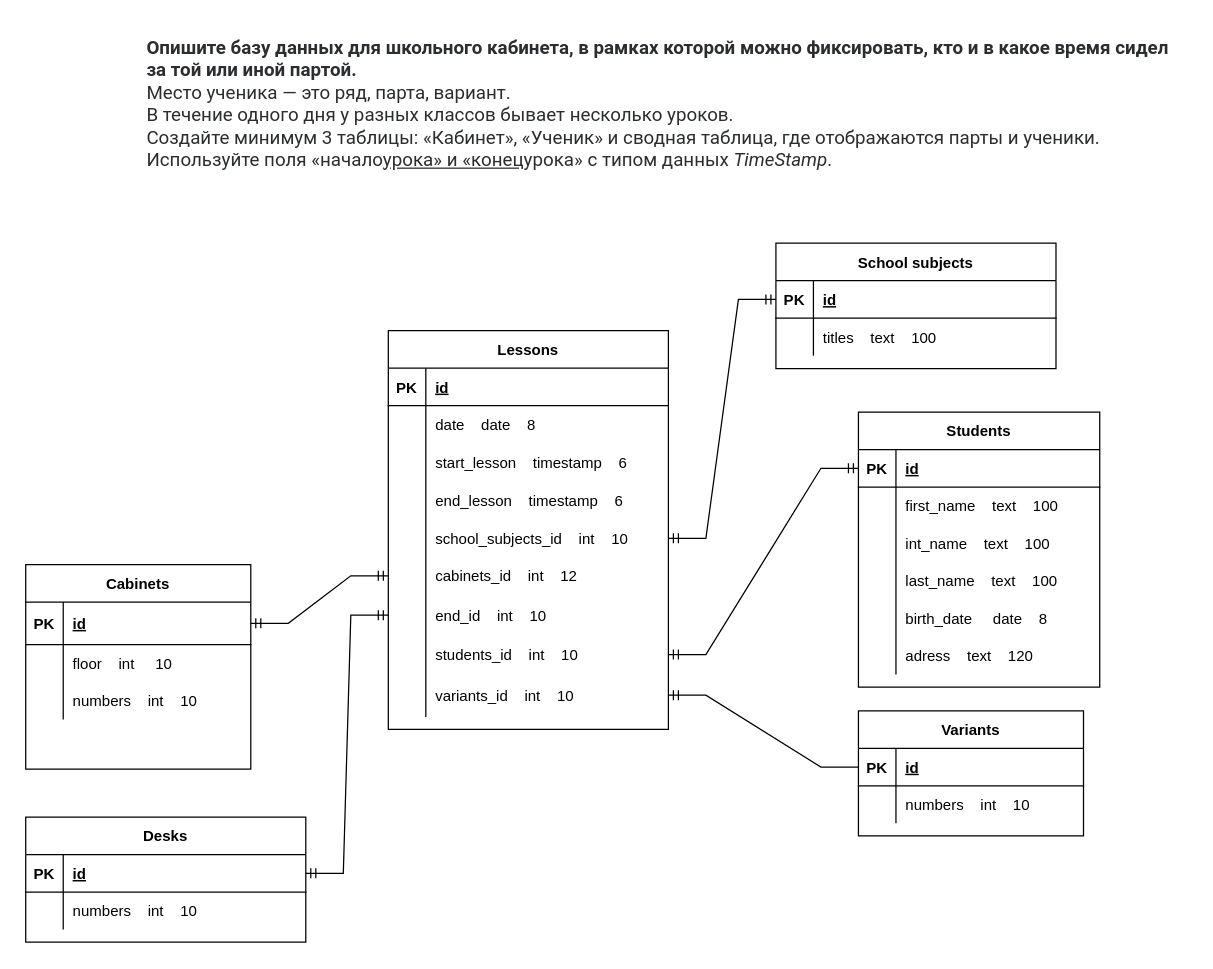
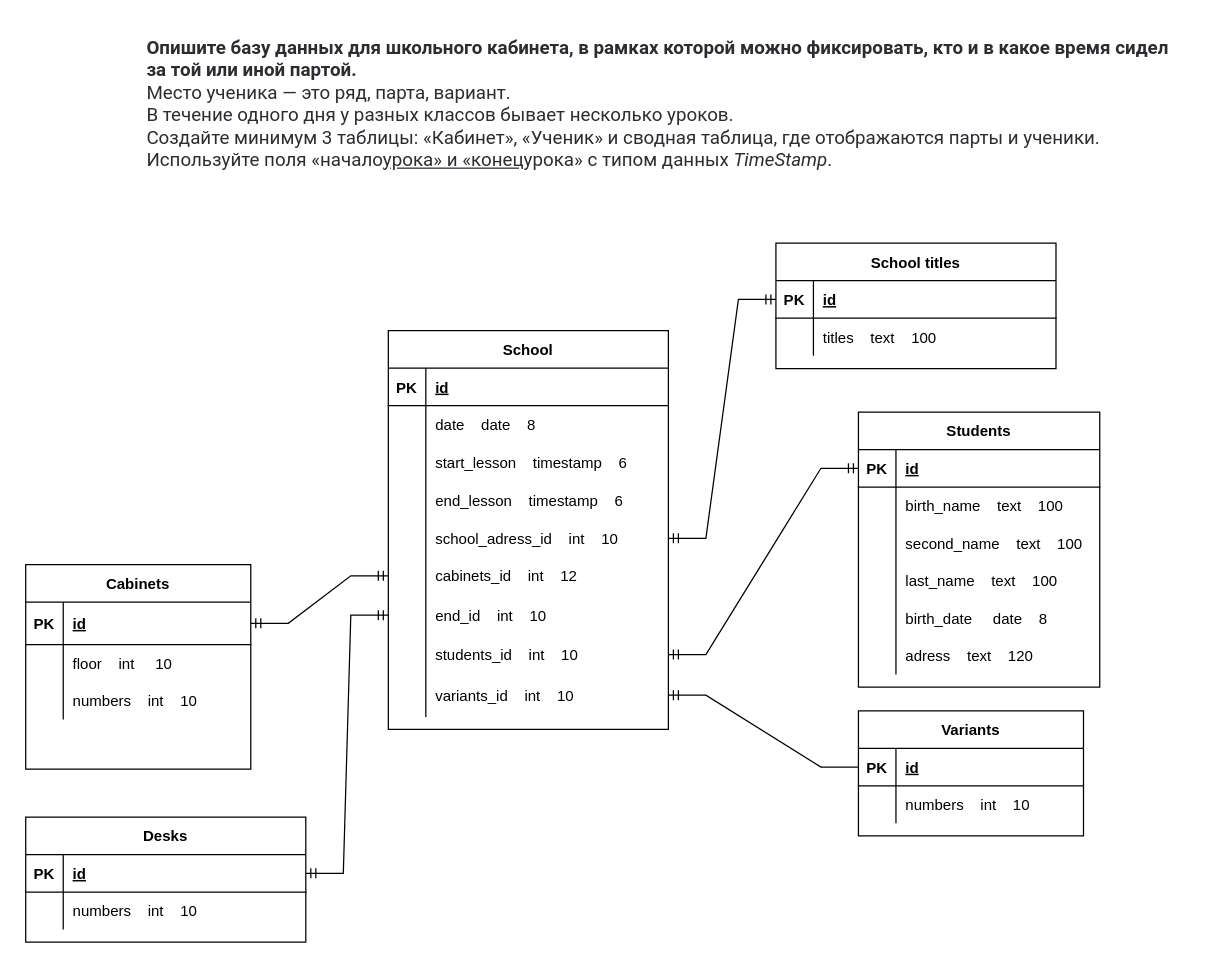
node "School subjects": label "School subjects" -> "School titles"
node "Lessons": label "Lessons" -> "School"
node "first_name text 100": label "first_name text 100" -> "birth_name text 100"
node "school_subjects_id int 10": label "school_subjects_id int 10" -> "school_adress_id int 10"
node "int_name text 100": label "int_name text 100" -> "second_name text 100"
